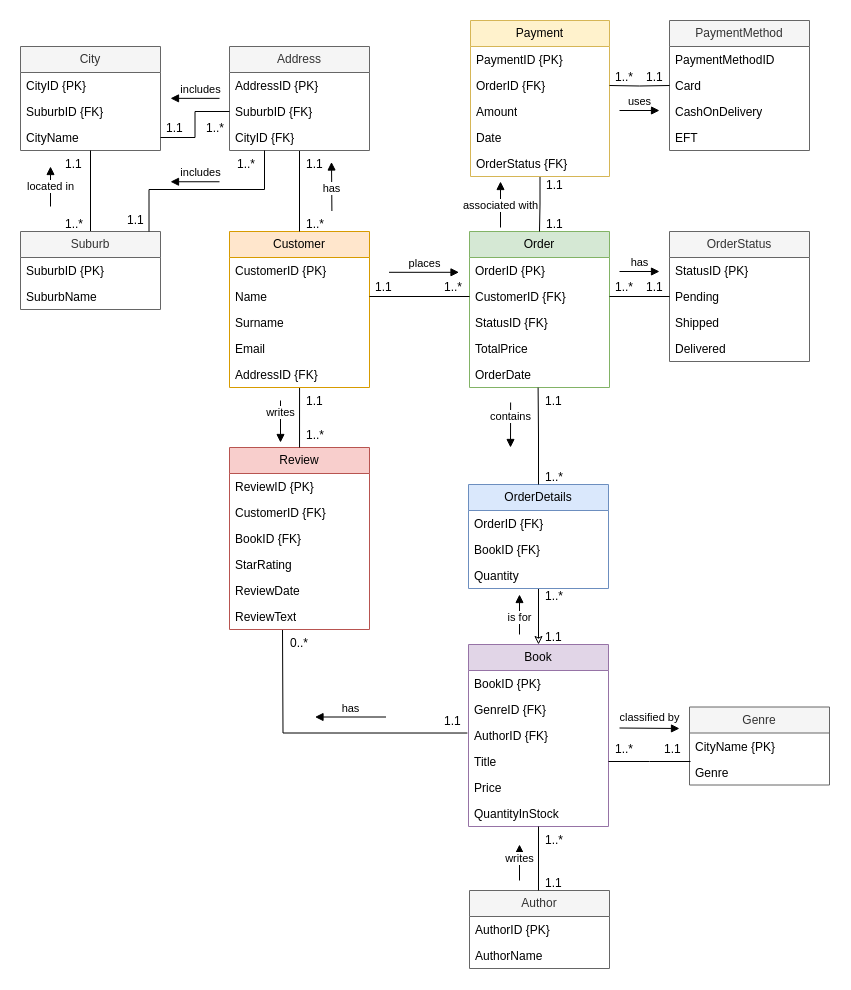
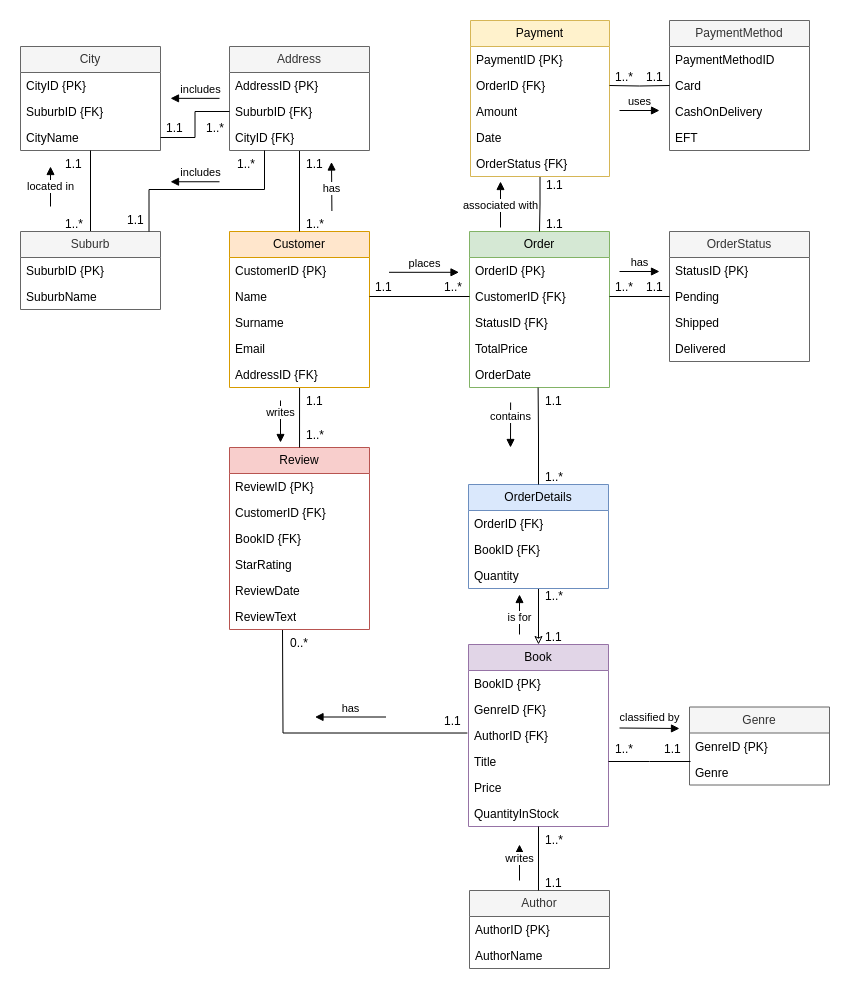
node "CityName {PK}": label "CityName {PK}" -> "GenreID {PK}"
